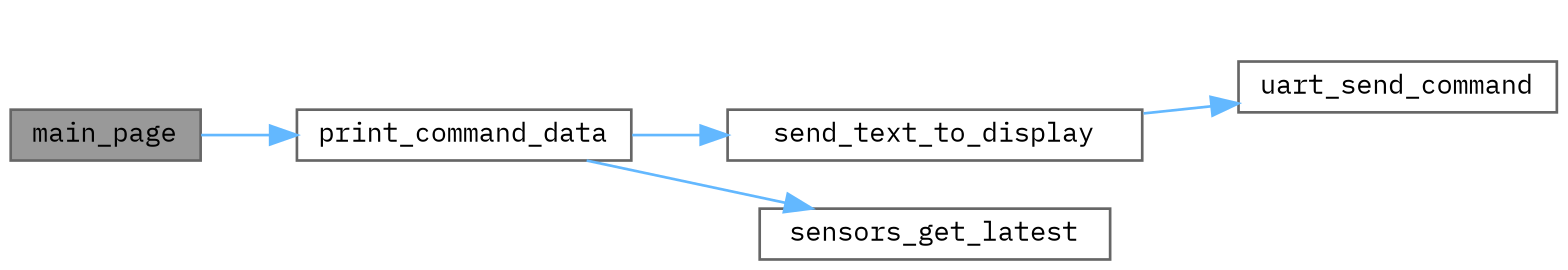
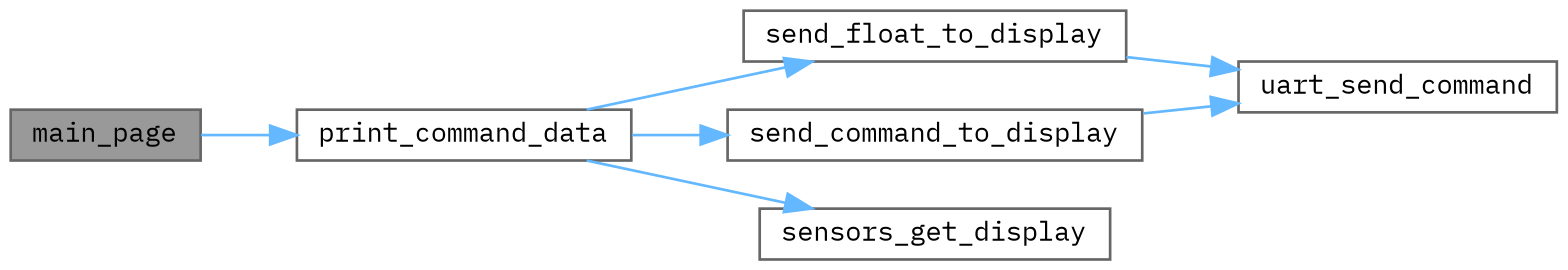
node "send_float_to_display": added
node "send_text_to_display": label "send_text_to_display" -> "send_command_to_display"
node "sensors_get_latest": label "sensors_get_latest" -> "sensors_get_display"
